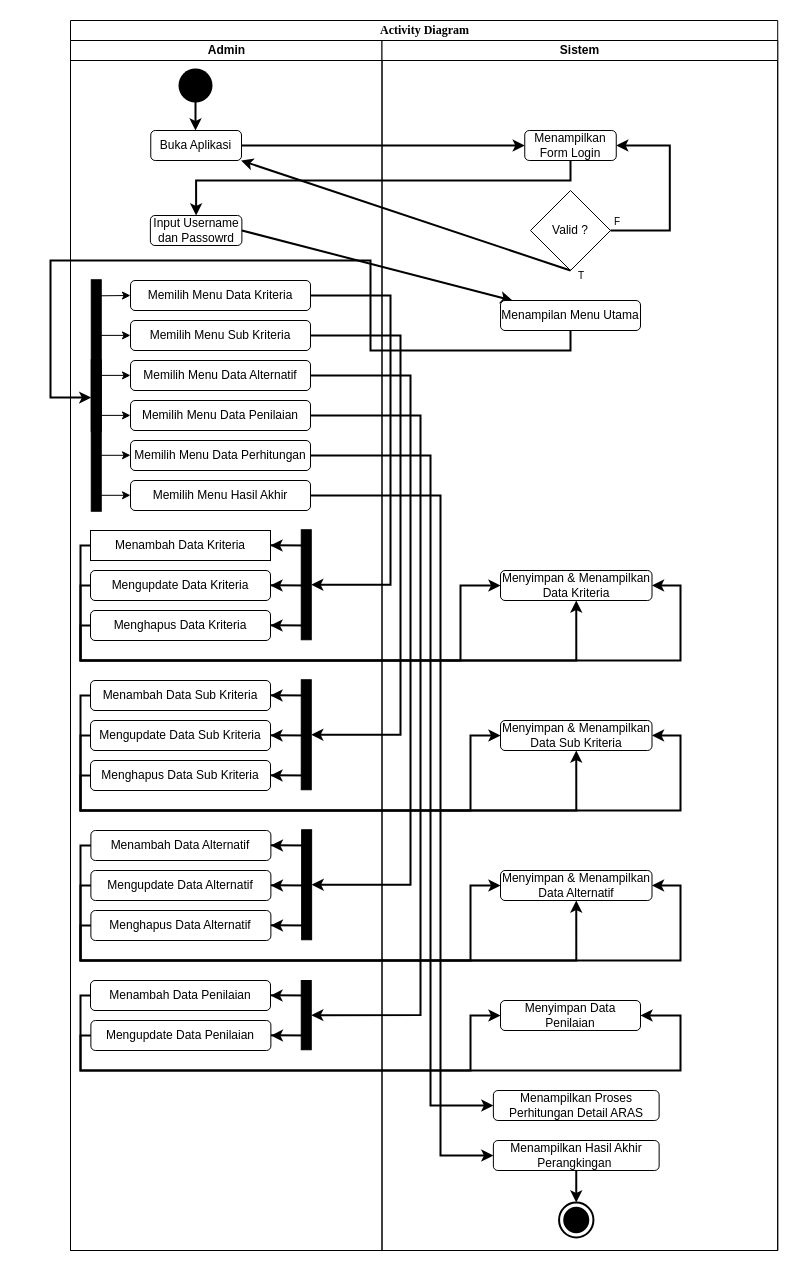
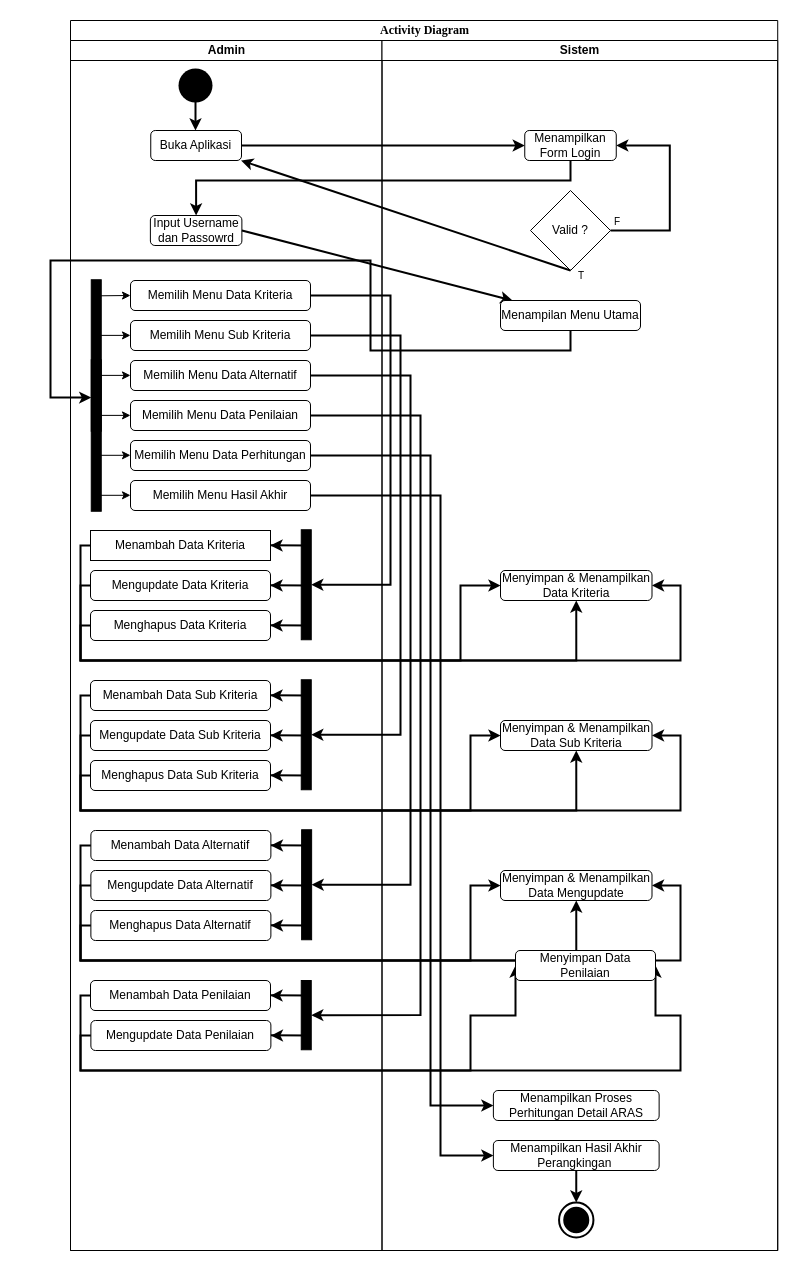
node "Menyimpan & Menampilkan Data Alternatif": label "Menyimpan & Menampilkan Data Alternatif" -> "Menyimpan & Menampilkan Data Mengupdate"
node "Menyimpan Data Penilaian": moved (571, 1016) -> (586, 966)
